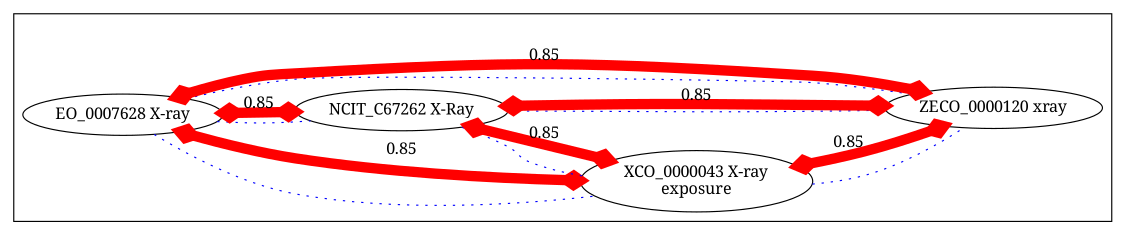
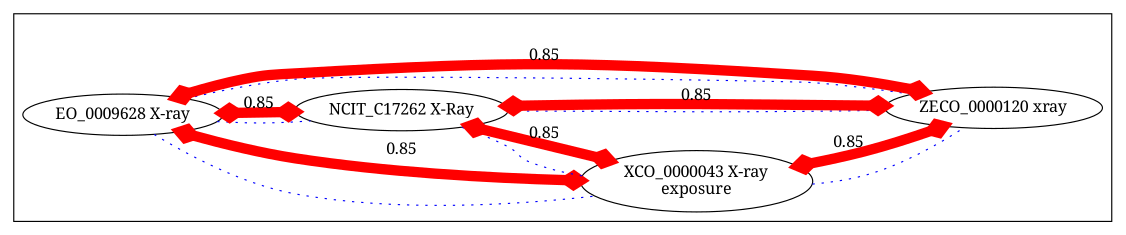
node "NCIT_C67262 X-Ray": label "NCIT_C67262 X-Ray" -> "NCIT_C17262 X-Ray"
node "EO_0007628 X-ray": label "EO_0007628 X-ray" -> "EO_0009628 X-ray"
